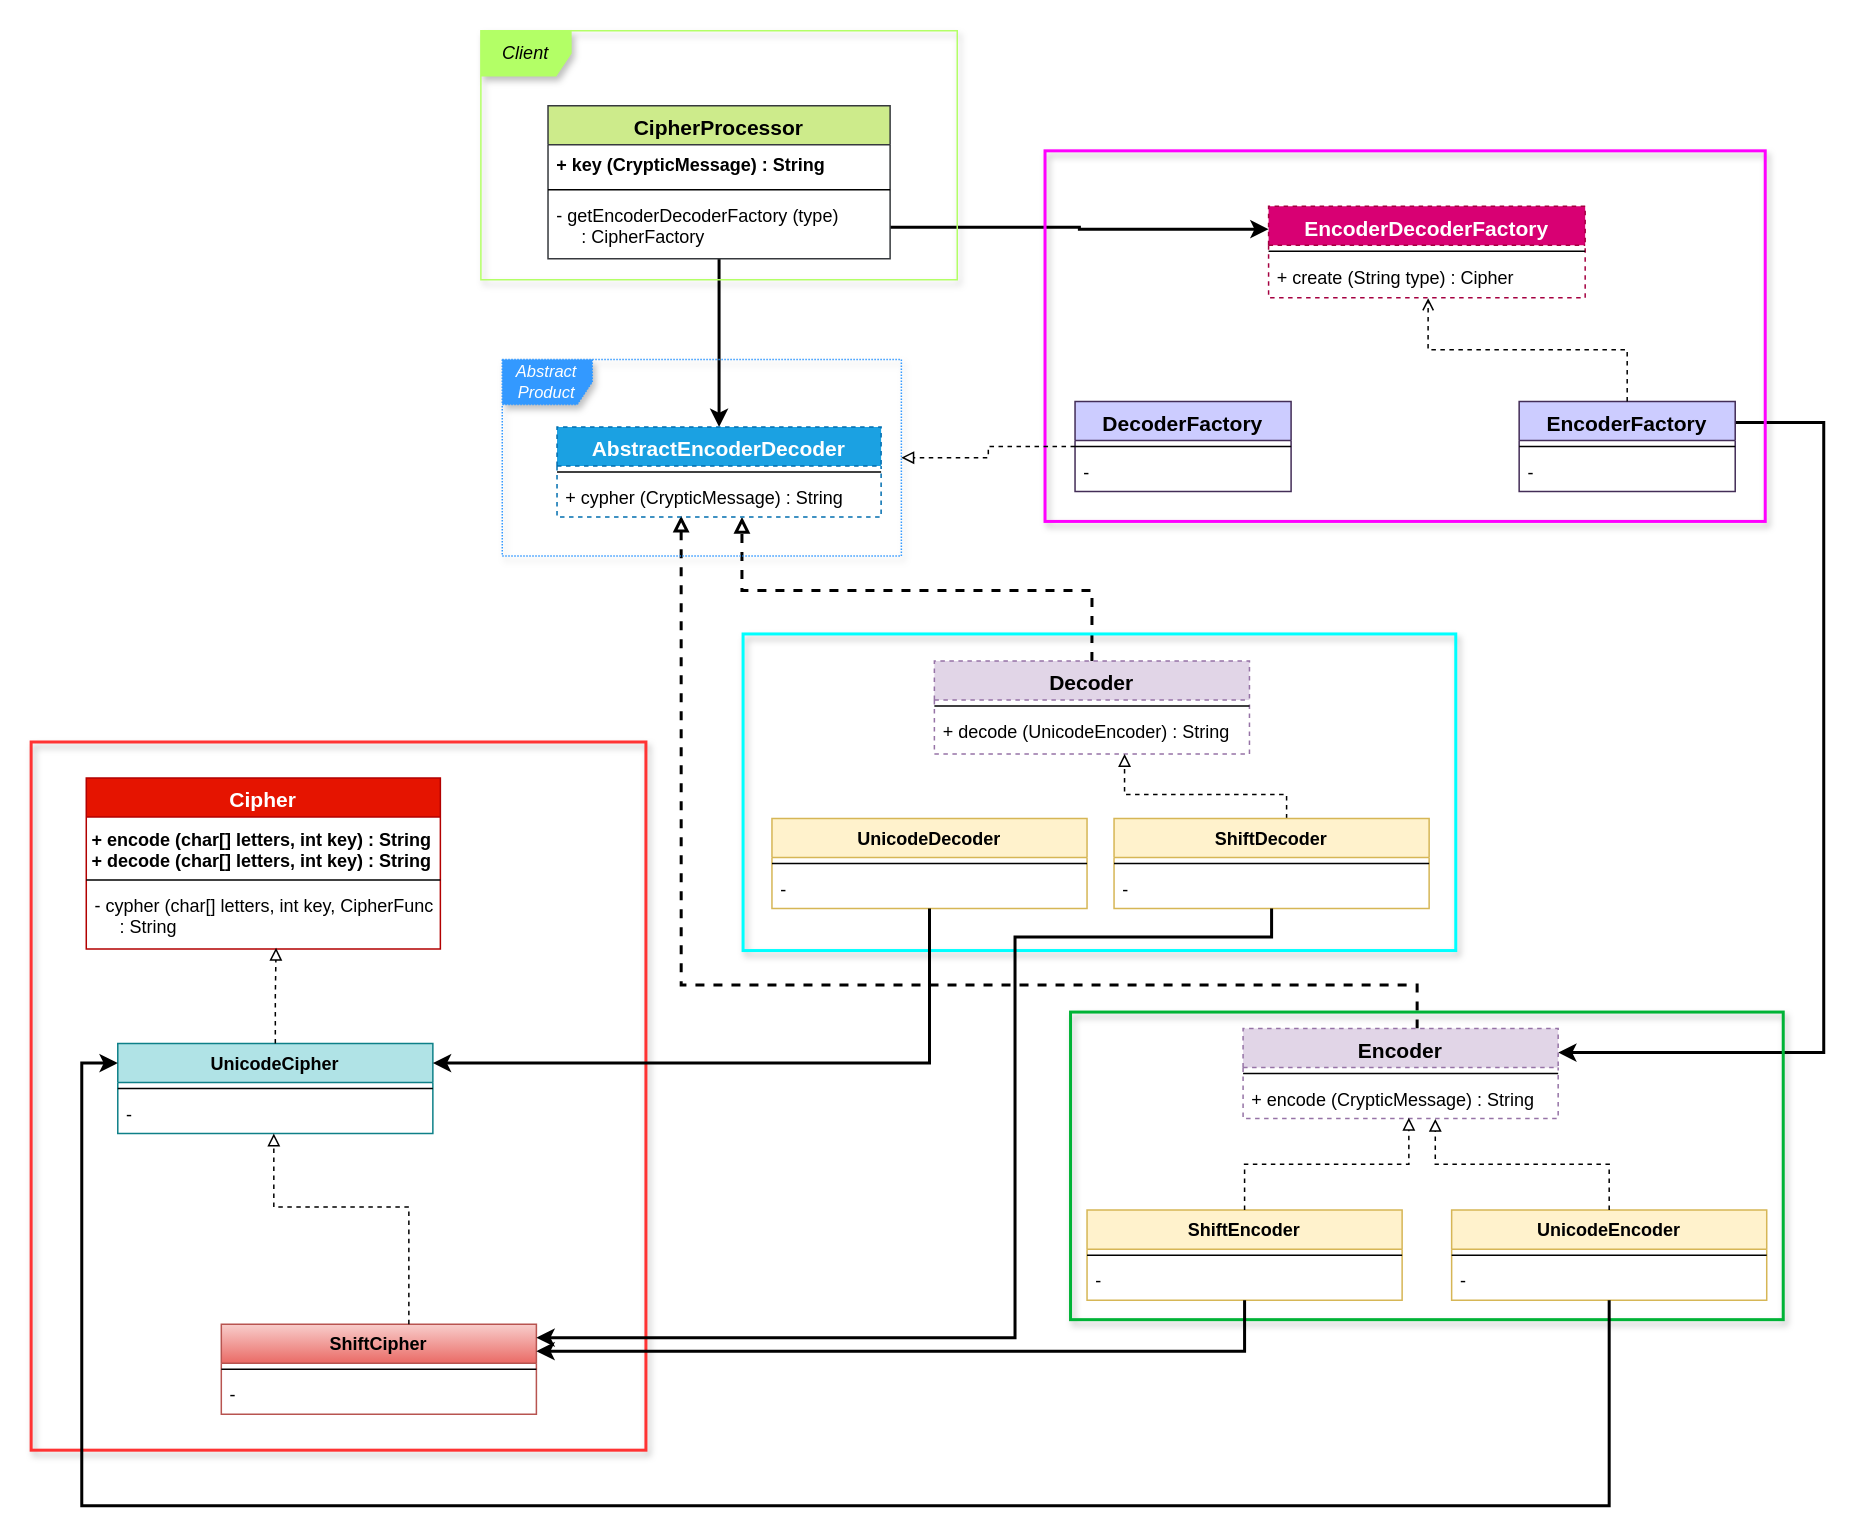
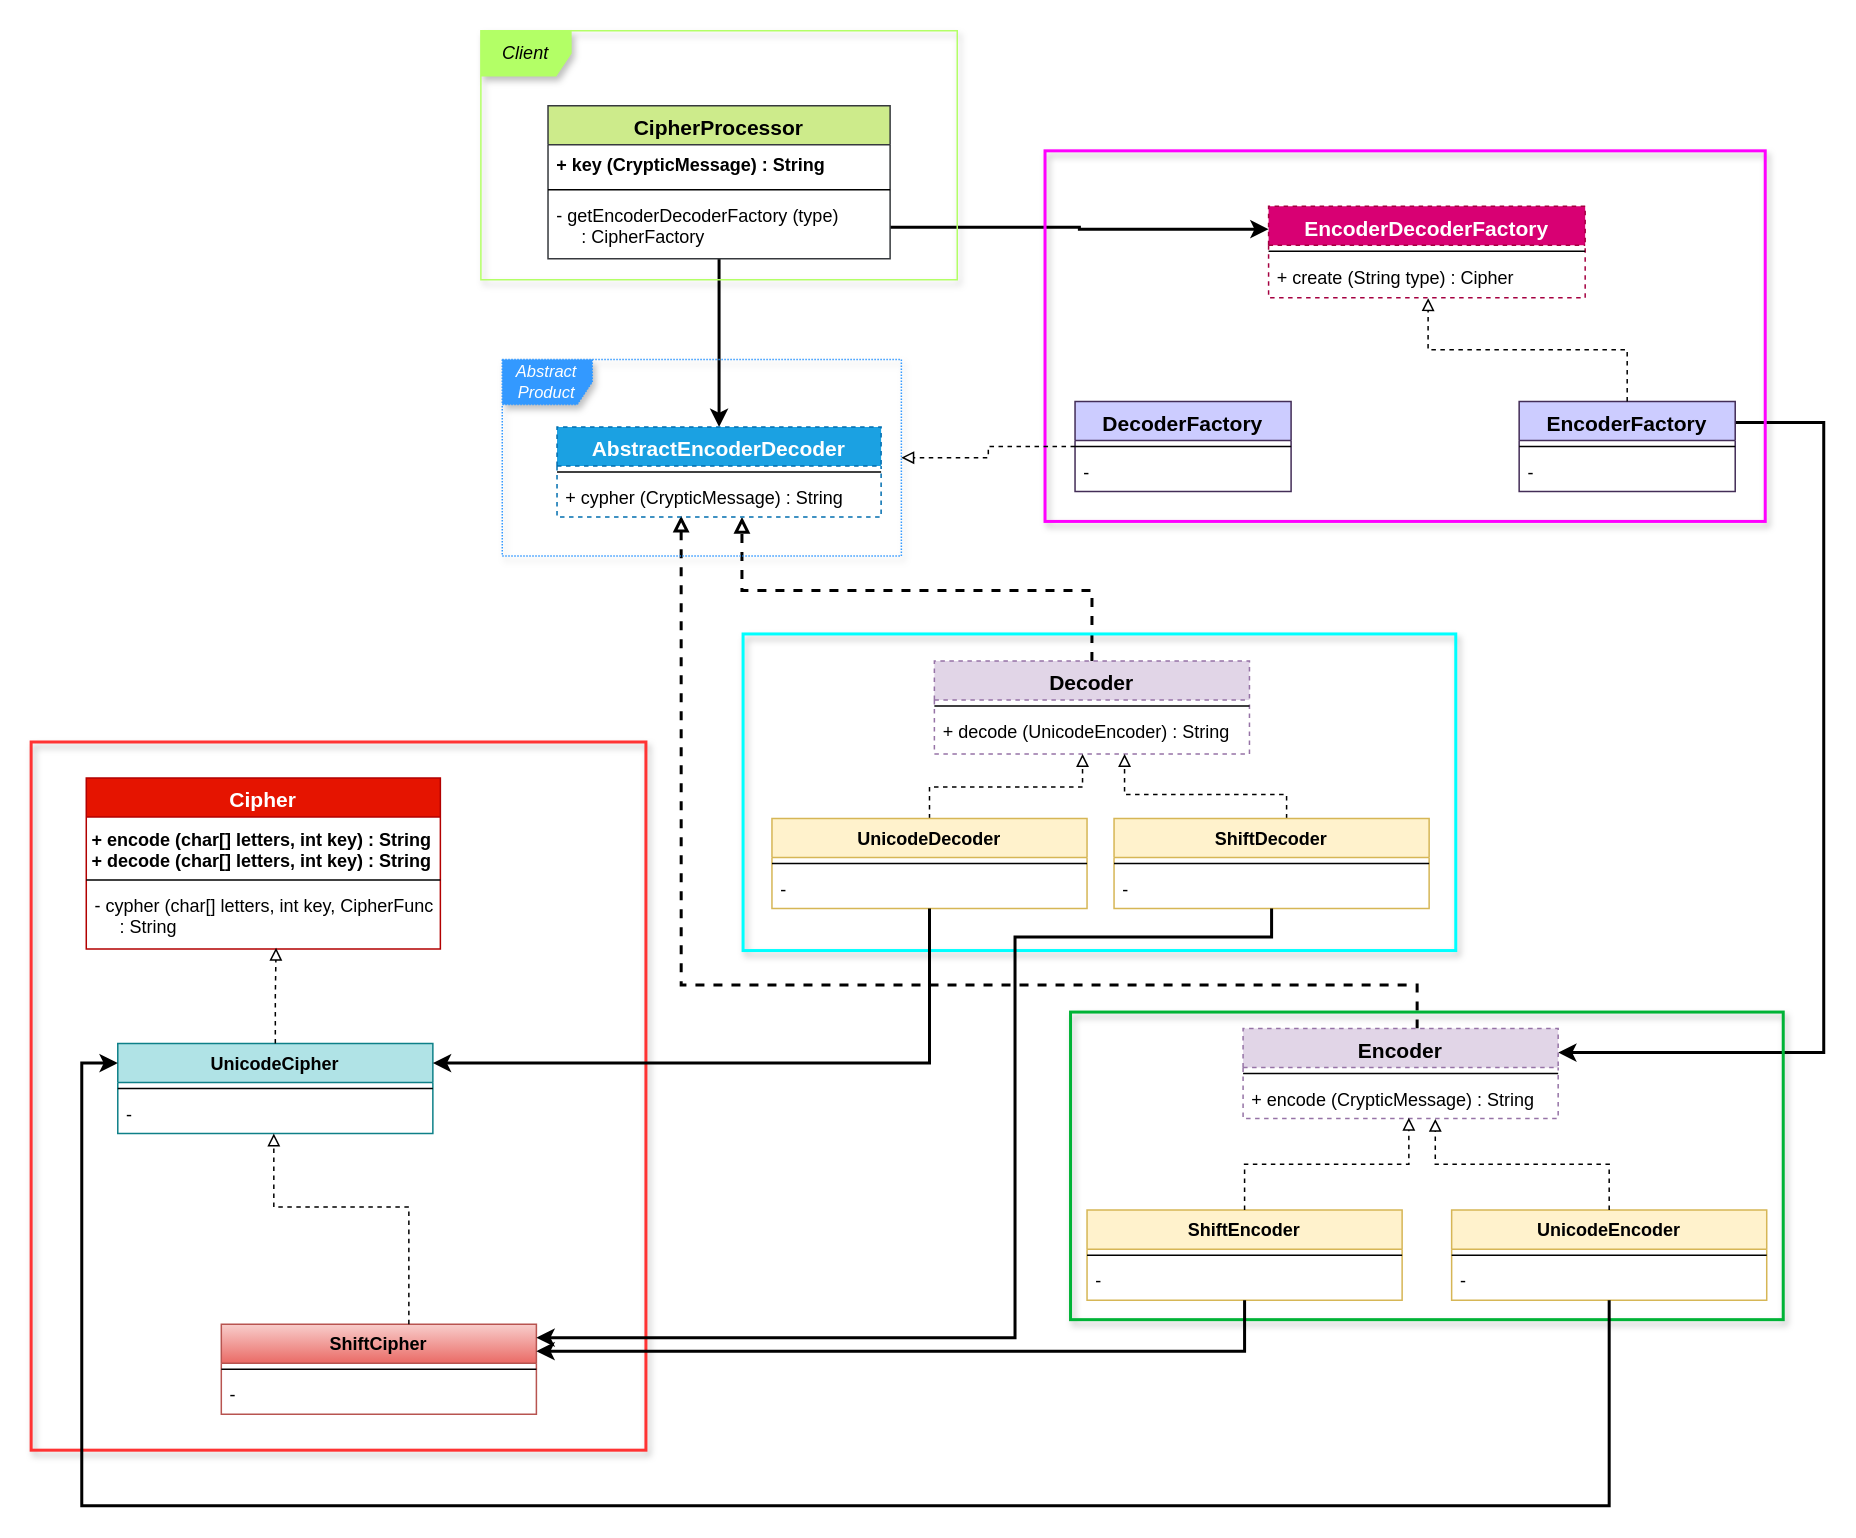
edge "EncoderFactory" -> "+ create (String type) : Cipher": arrowhead open -> block
edge "UnicodeDecoder" -> "+ decode (UnicodeEncoder) : String": added
